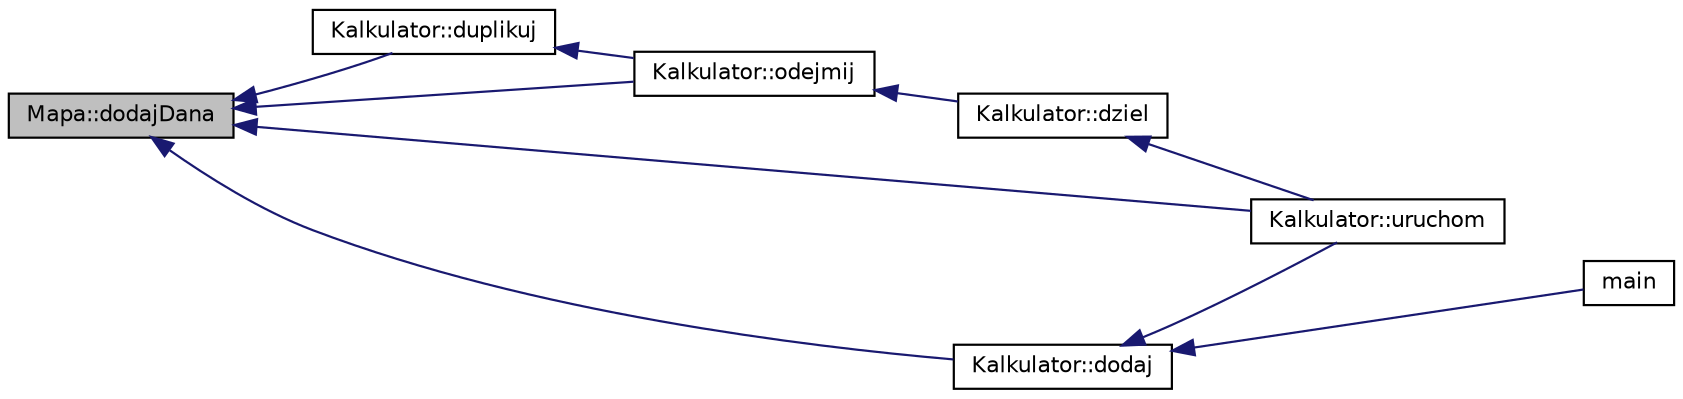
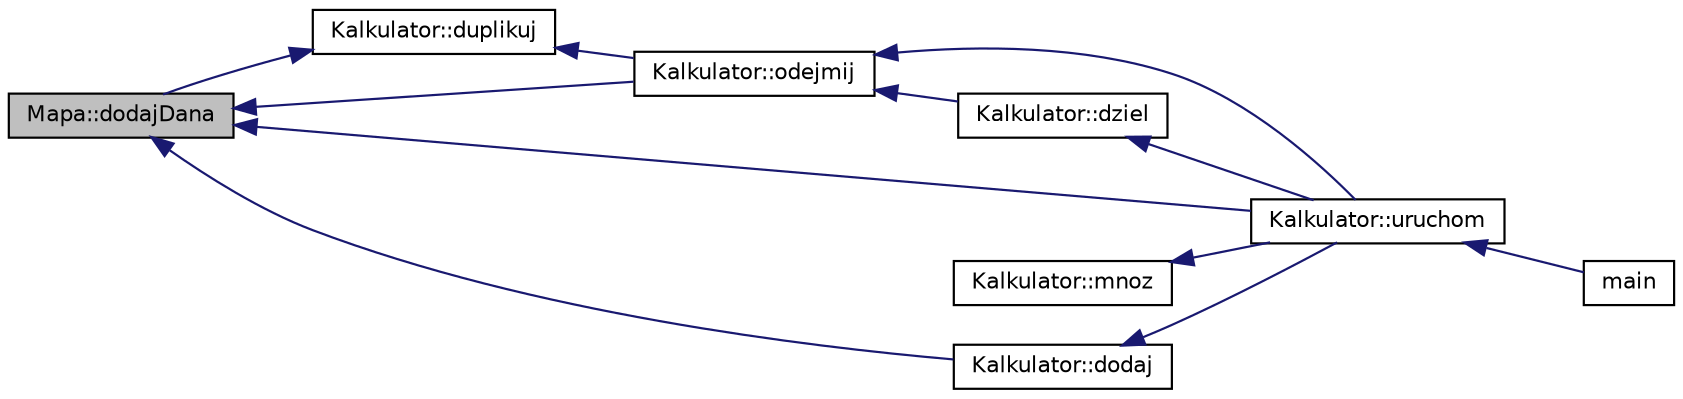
edge "Kalkulator::uruchom" -> "Kalkulator::odejmij": added
edge "Kalkulator::duplikuj" -> "Mapa::dodajDana": reversed
node "Kalkulator::mnoz": added
edge "main" -> "Kalkulator::dodaj": now "main" -> "Kalkulator::uruchom"
